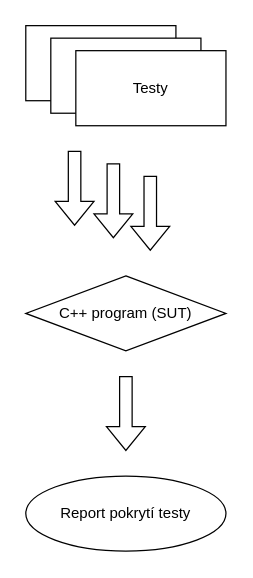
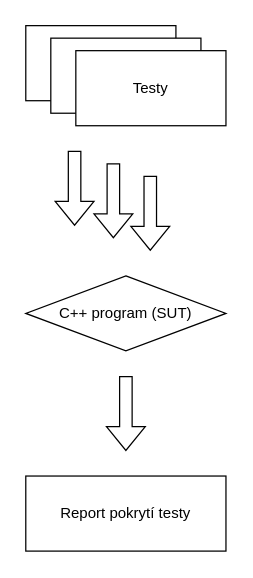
node "Report pokrytí testy": shape ellipse -> rectangle
